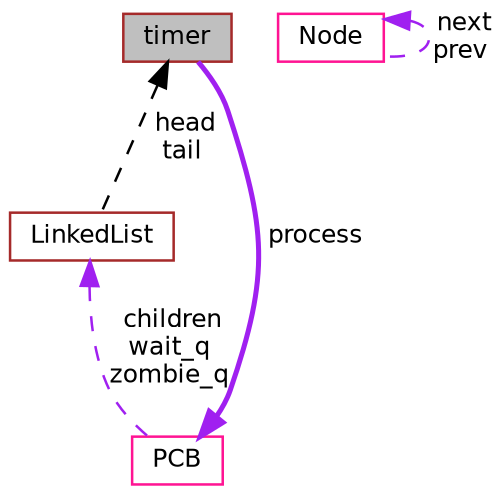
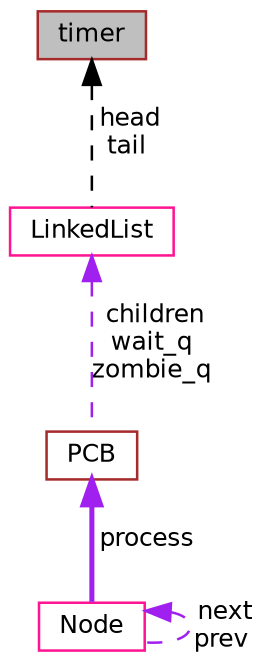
node "LinkedList": color brown -> deeppink
edge "timer" -> "PCB": now "Node" -> "PCB"
node "PCB": color deeppink -> brown
